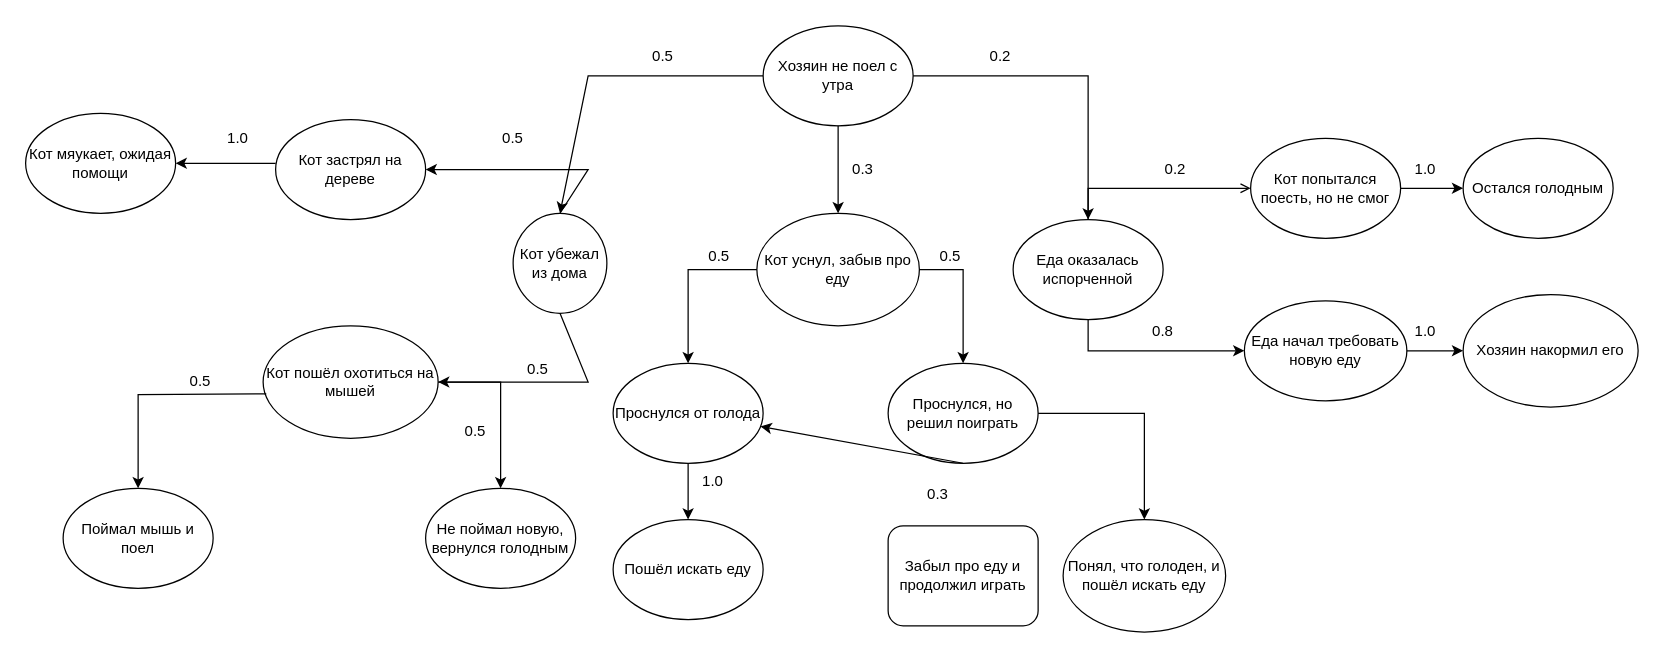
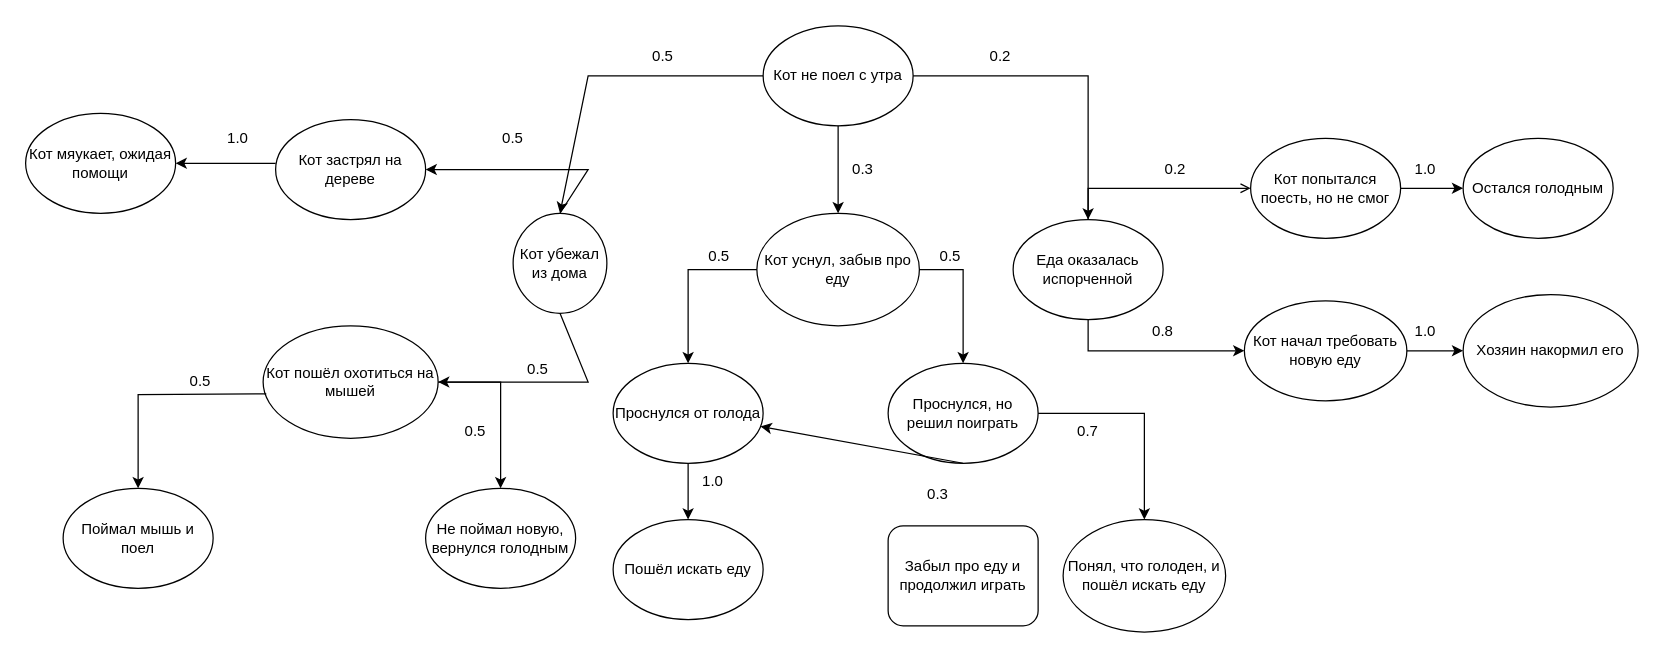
node "Хозяин не поел с утра": label "Хозяин не поел с утра" -> "Кот не поел с утра"
node "Еда начал требовать новую еду": label "Еда начал требовать новую еду" -> "Кот начал требовать новую еду"
node "0.7": added
